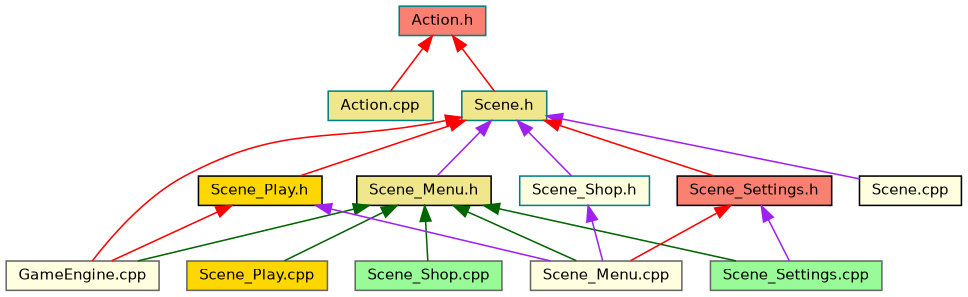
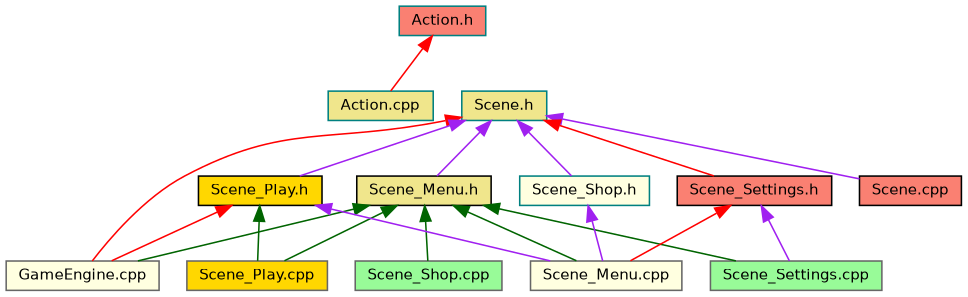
edge "Scene.h" -> "Action.h": removed
edge "Scene_Play.h" -> "Scene.h": color red -> purple
node "Scene.cpp": fillcolor lightyellow -> salmon
edge "Scene_Play.cpp" -> "Scene_Play.h": added
